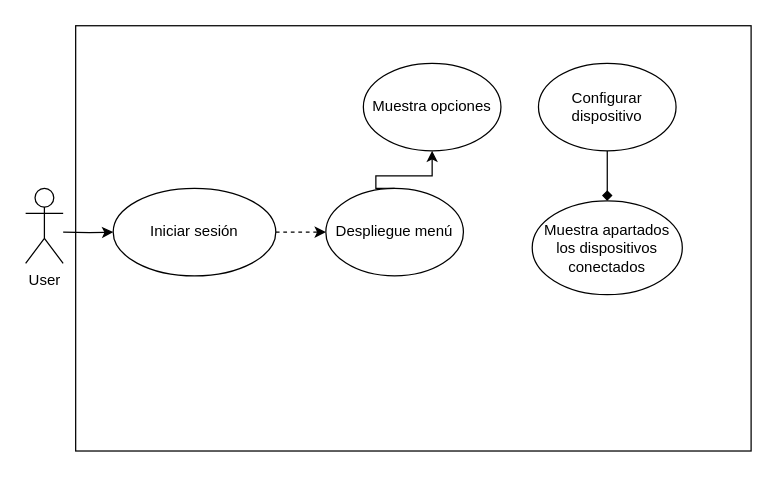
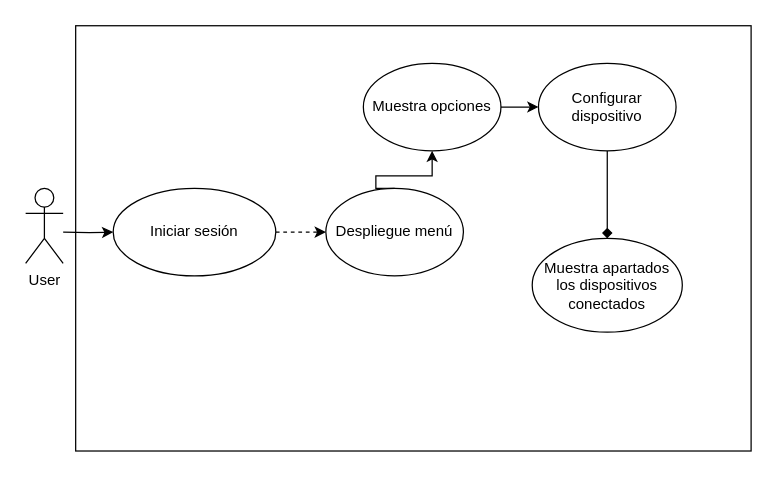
edge "Muestra opciones" -> "Configurar dispositivo": added
node "Muestra apartados los dispositivos conectados": moved (607, 248) -> (607, 285)
